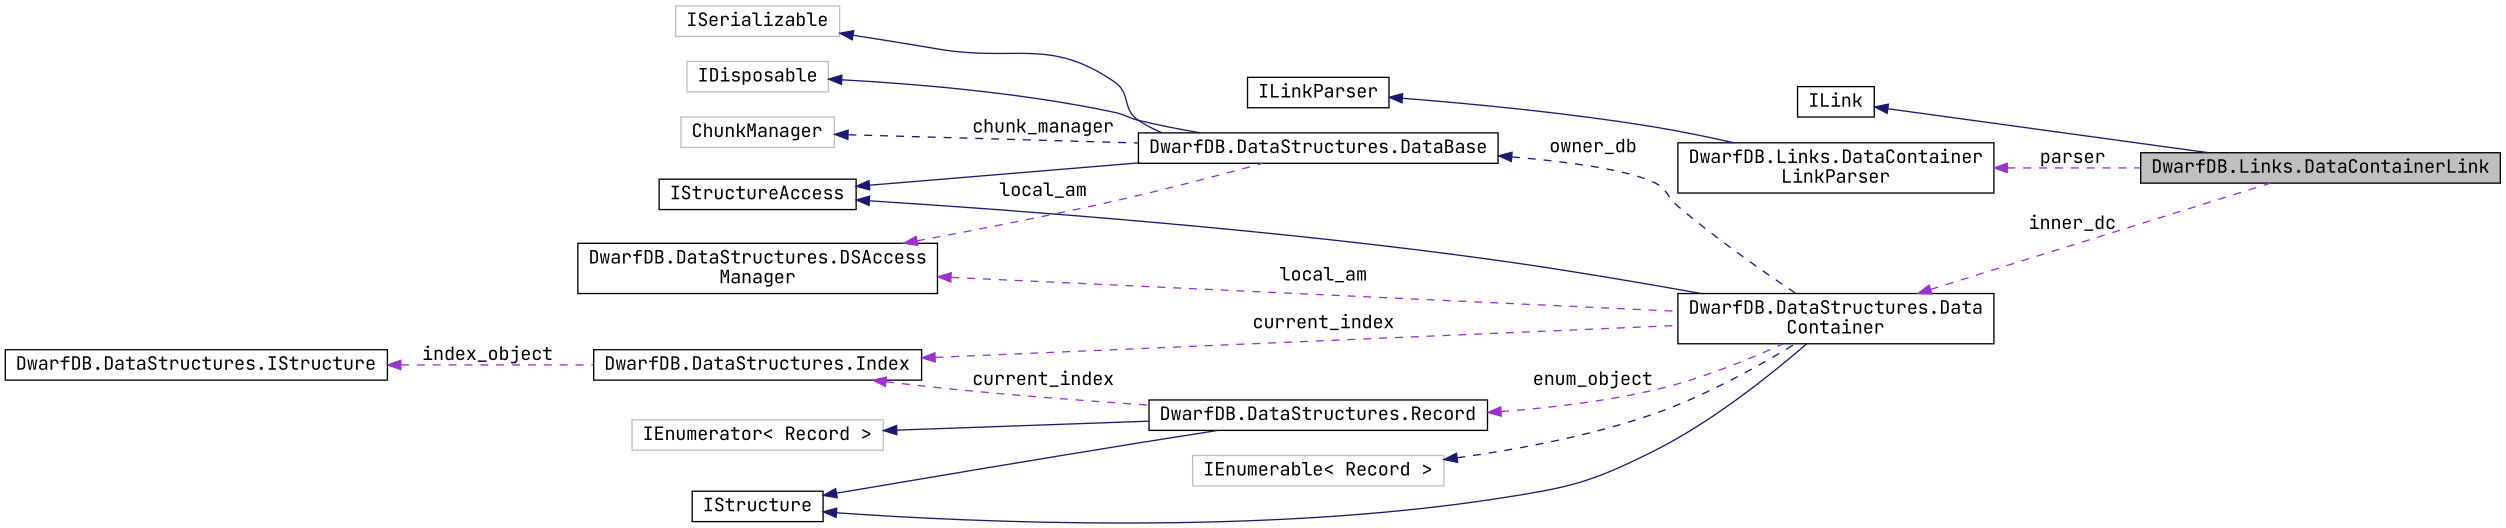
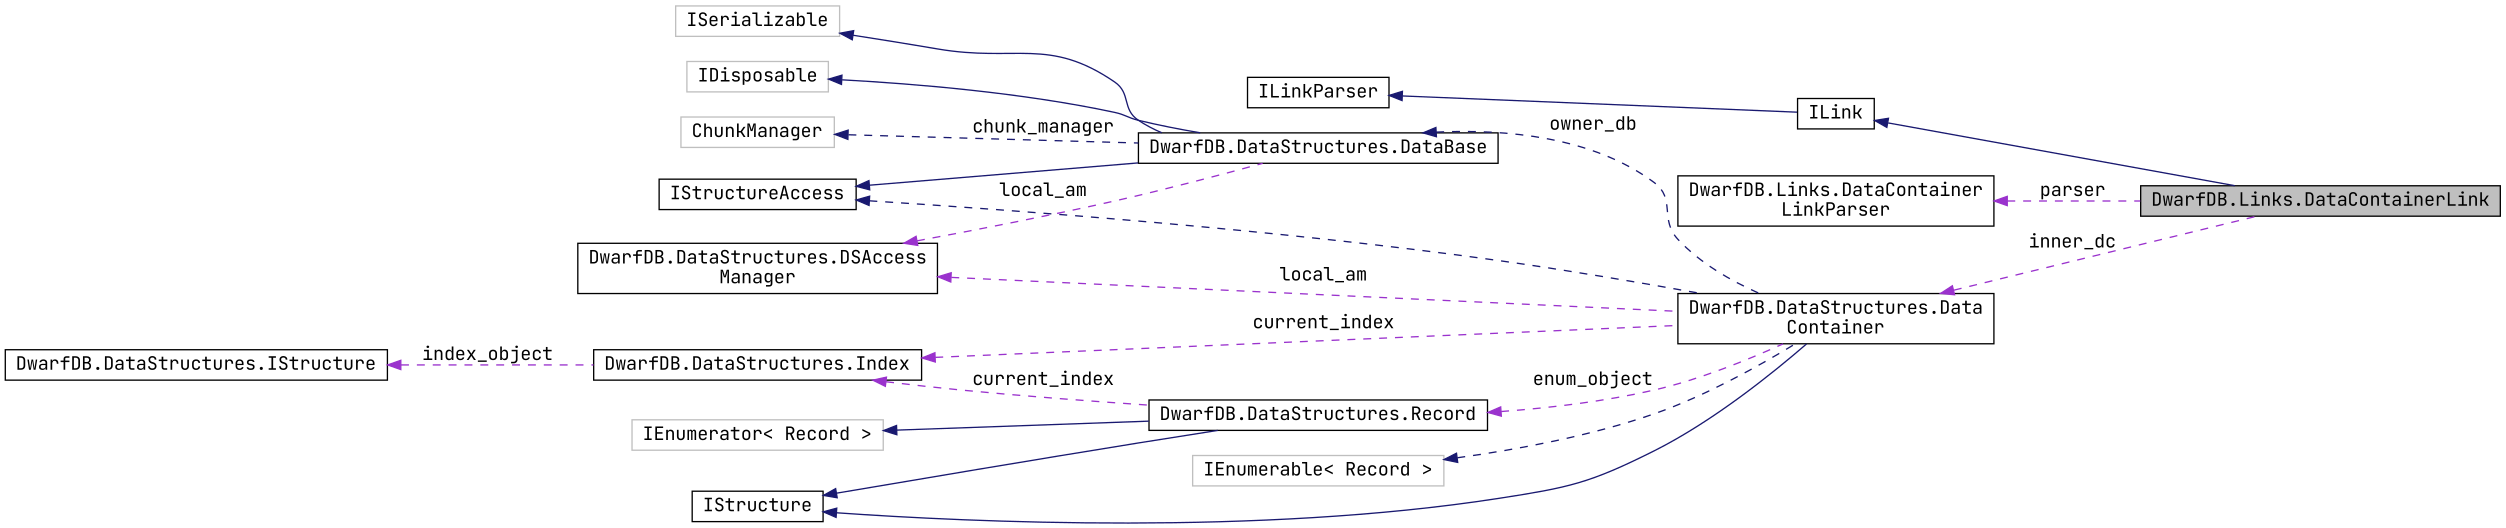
edge "DwarfDB.Links.DataContainer LinkParser" -> "ILinkParser": now "ILink" -> "ILinkParser"
edge "DwarfDB.DataStructures.Data Container" -> "IStructureAccess": style solid -> dashed
